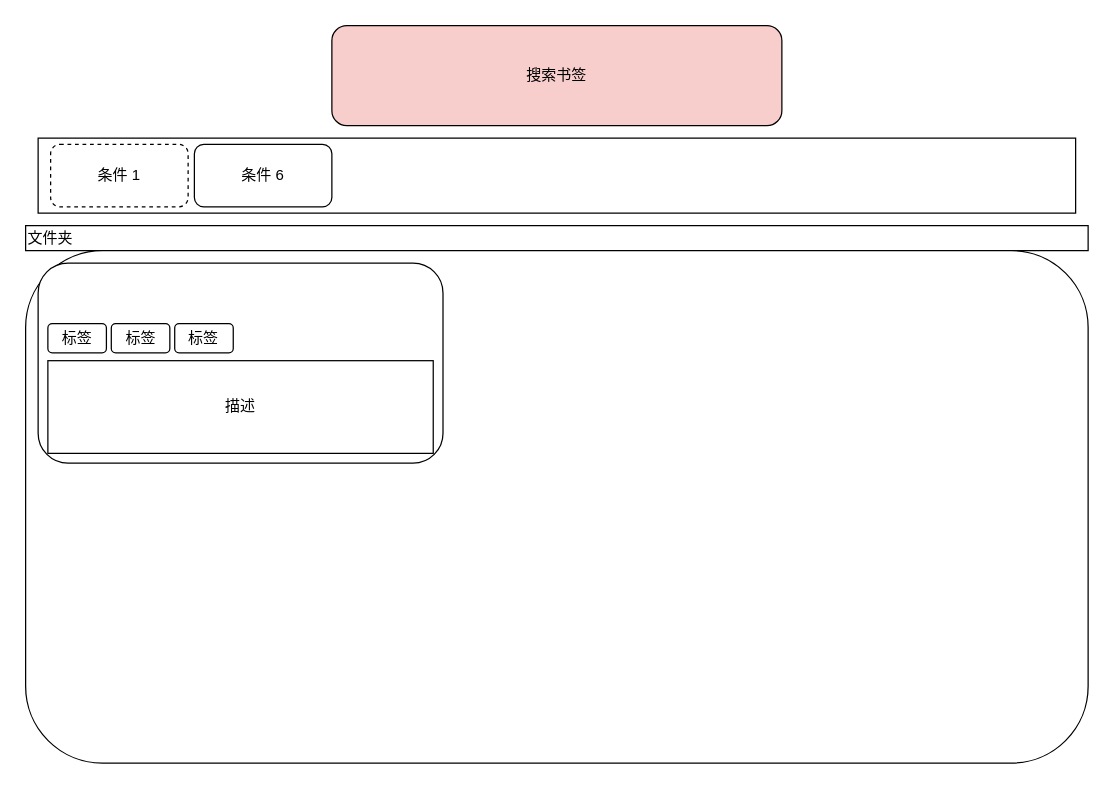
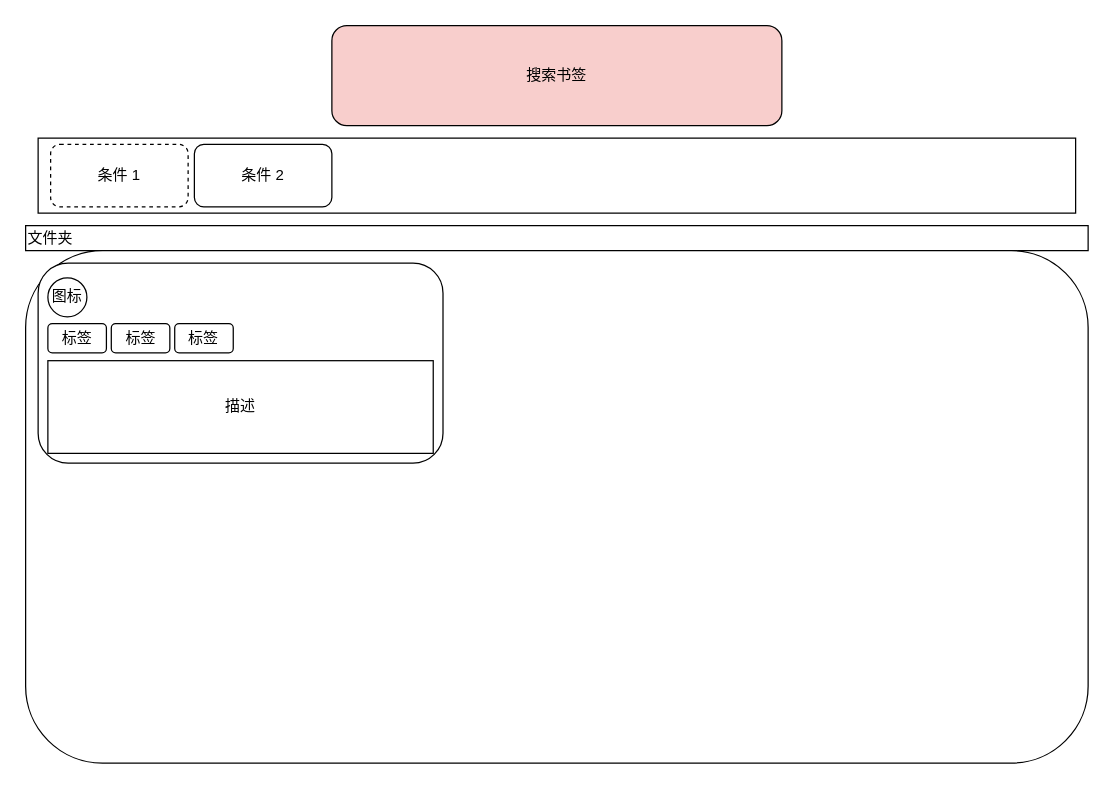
node "条件 6": label "条件 6" -> "条件 2"
node "图标": added
